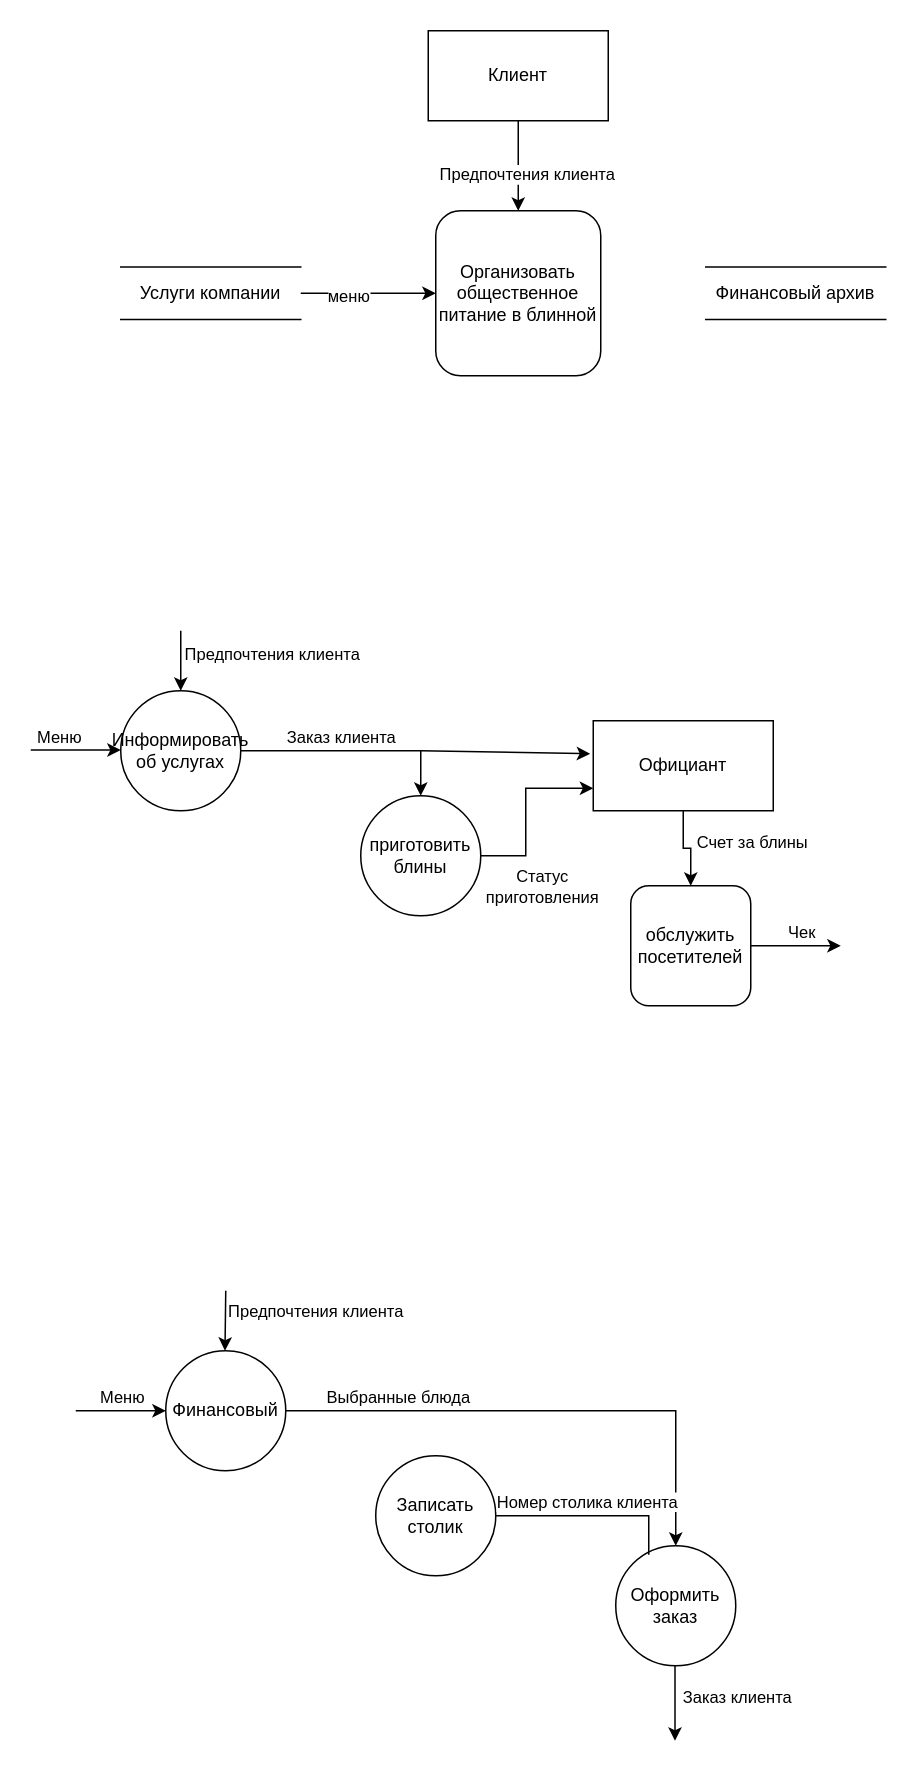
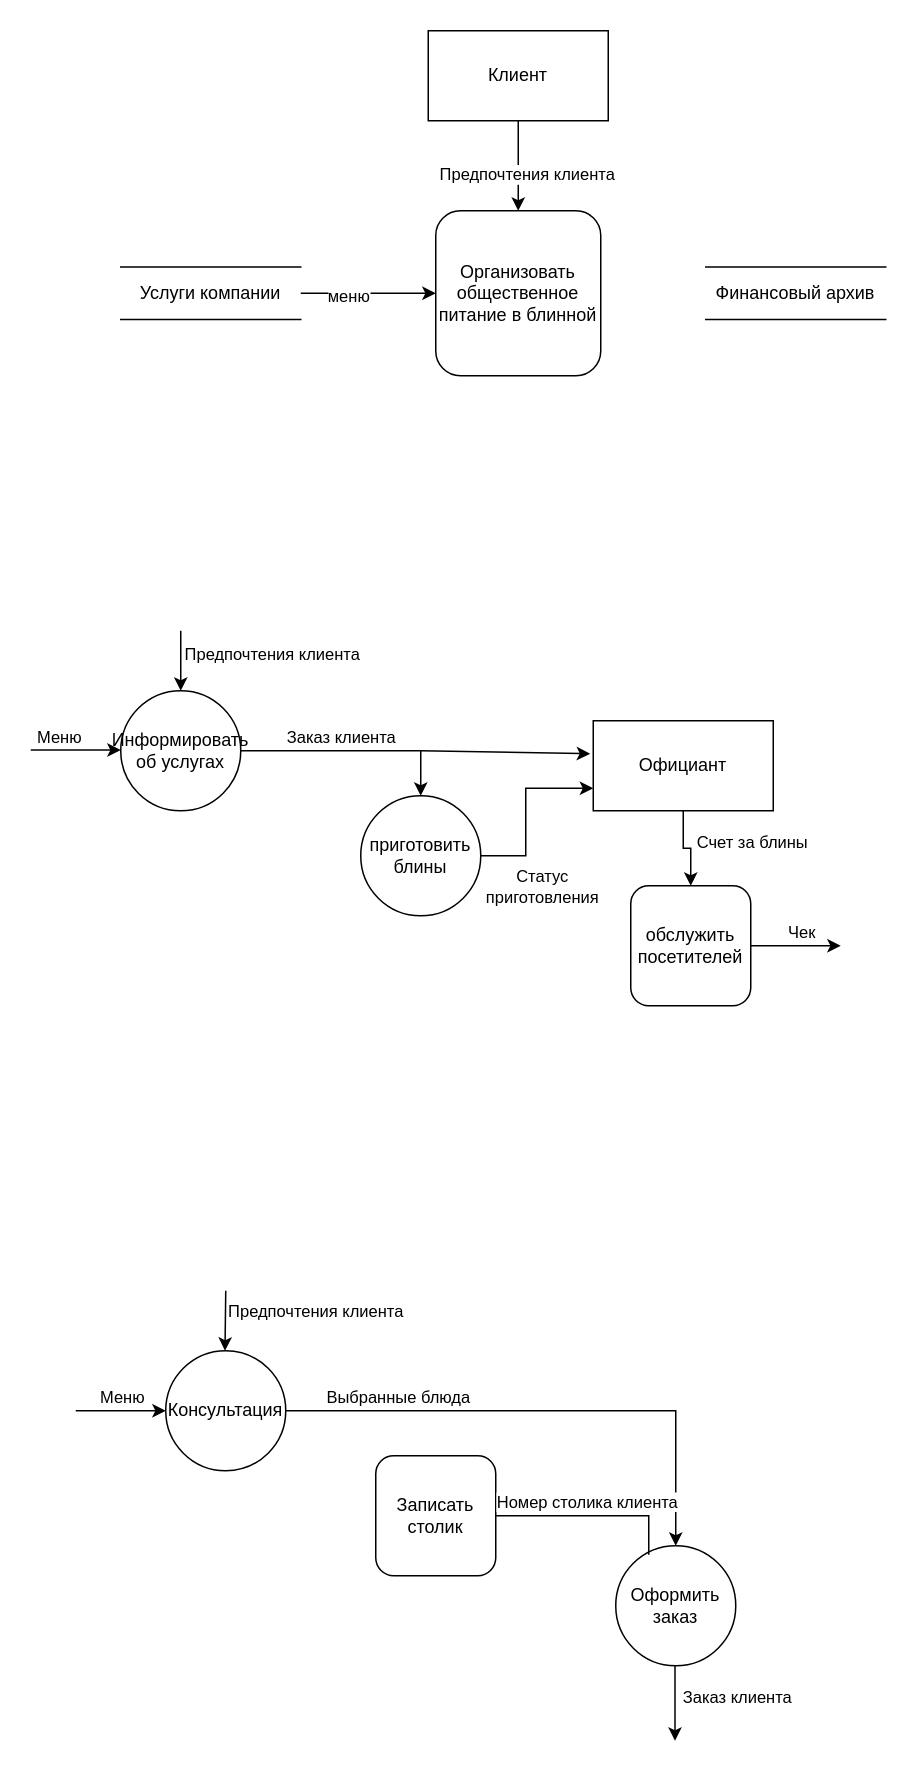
node "Финансовый": label "Финансовый" -> "Консультация"
node "Записать столик": shape ellipse -> rounded rectangle
